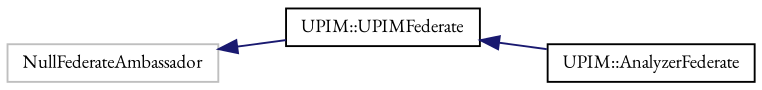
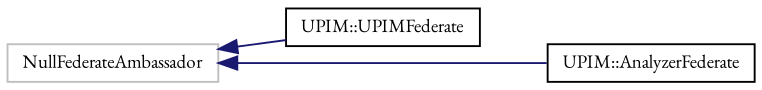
edge "UPIM::AnalyzerFederate" -> "UPIM::UPIMFederate": now "UPIM::AnalyzerFederate" -> "NullFederateAmbassador"
